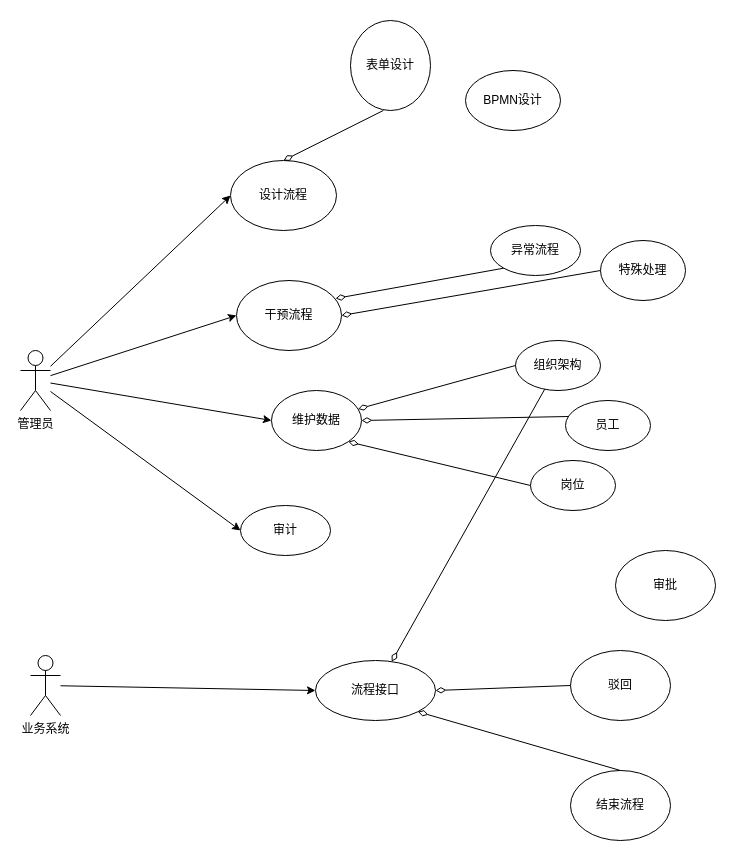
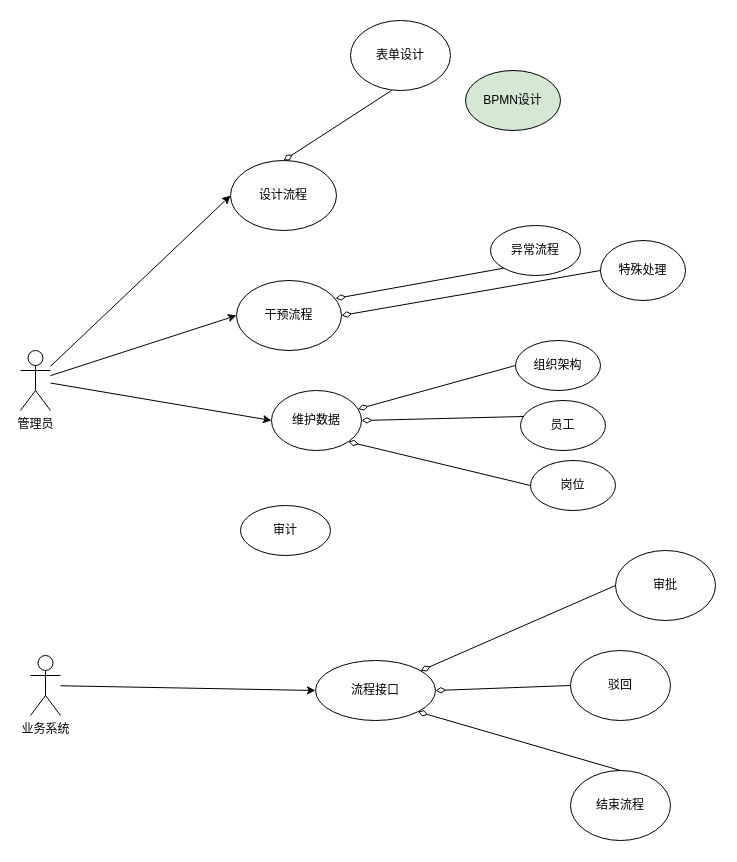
node "表单设计": size 80x90 -> 100x70
node "BPMN设计": fillcolor #ffffff -> #d5e8d4
node "员工": moved (608, 426) -> (563, 426)
edge "管理员" -> "审计": removed
edge "组织架构" -> "流程接口": now "审批" -> "流程接口"
